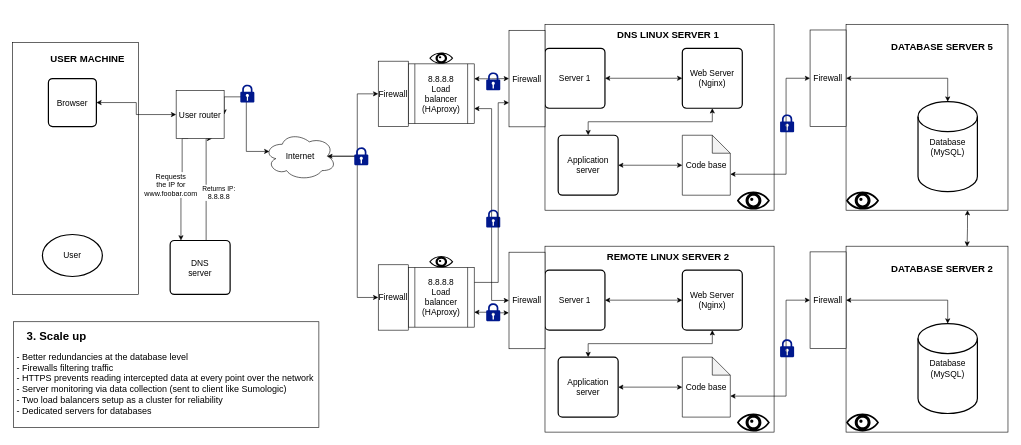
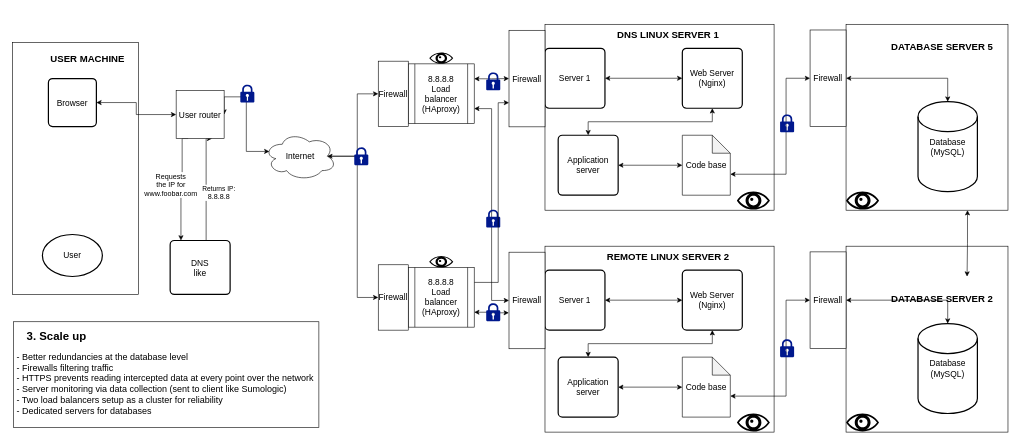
node "DATABASE SERVER 2": moved (942, 267) -> (942, 297)
node "DNS server": label "DNS server" -> "DNS like"
